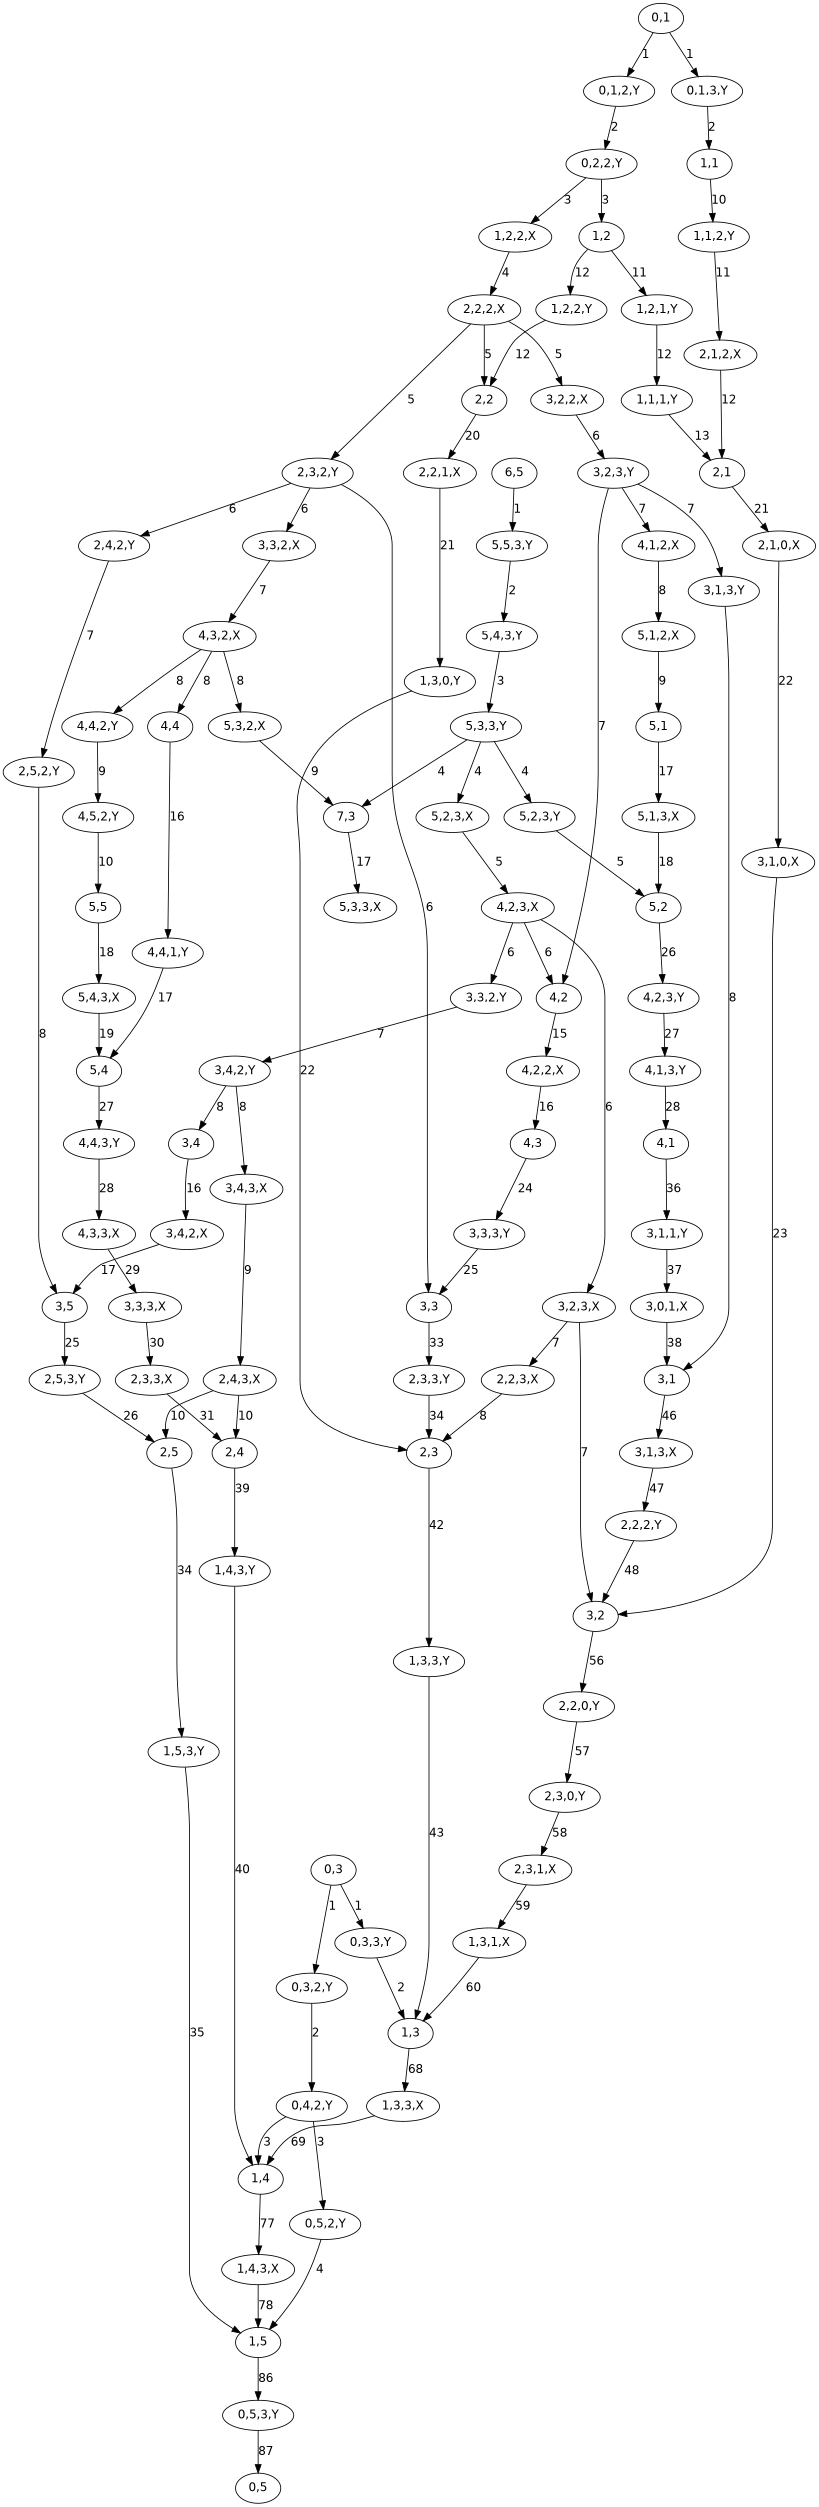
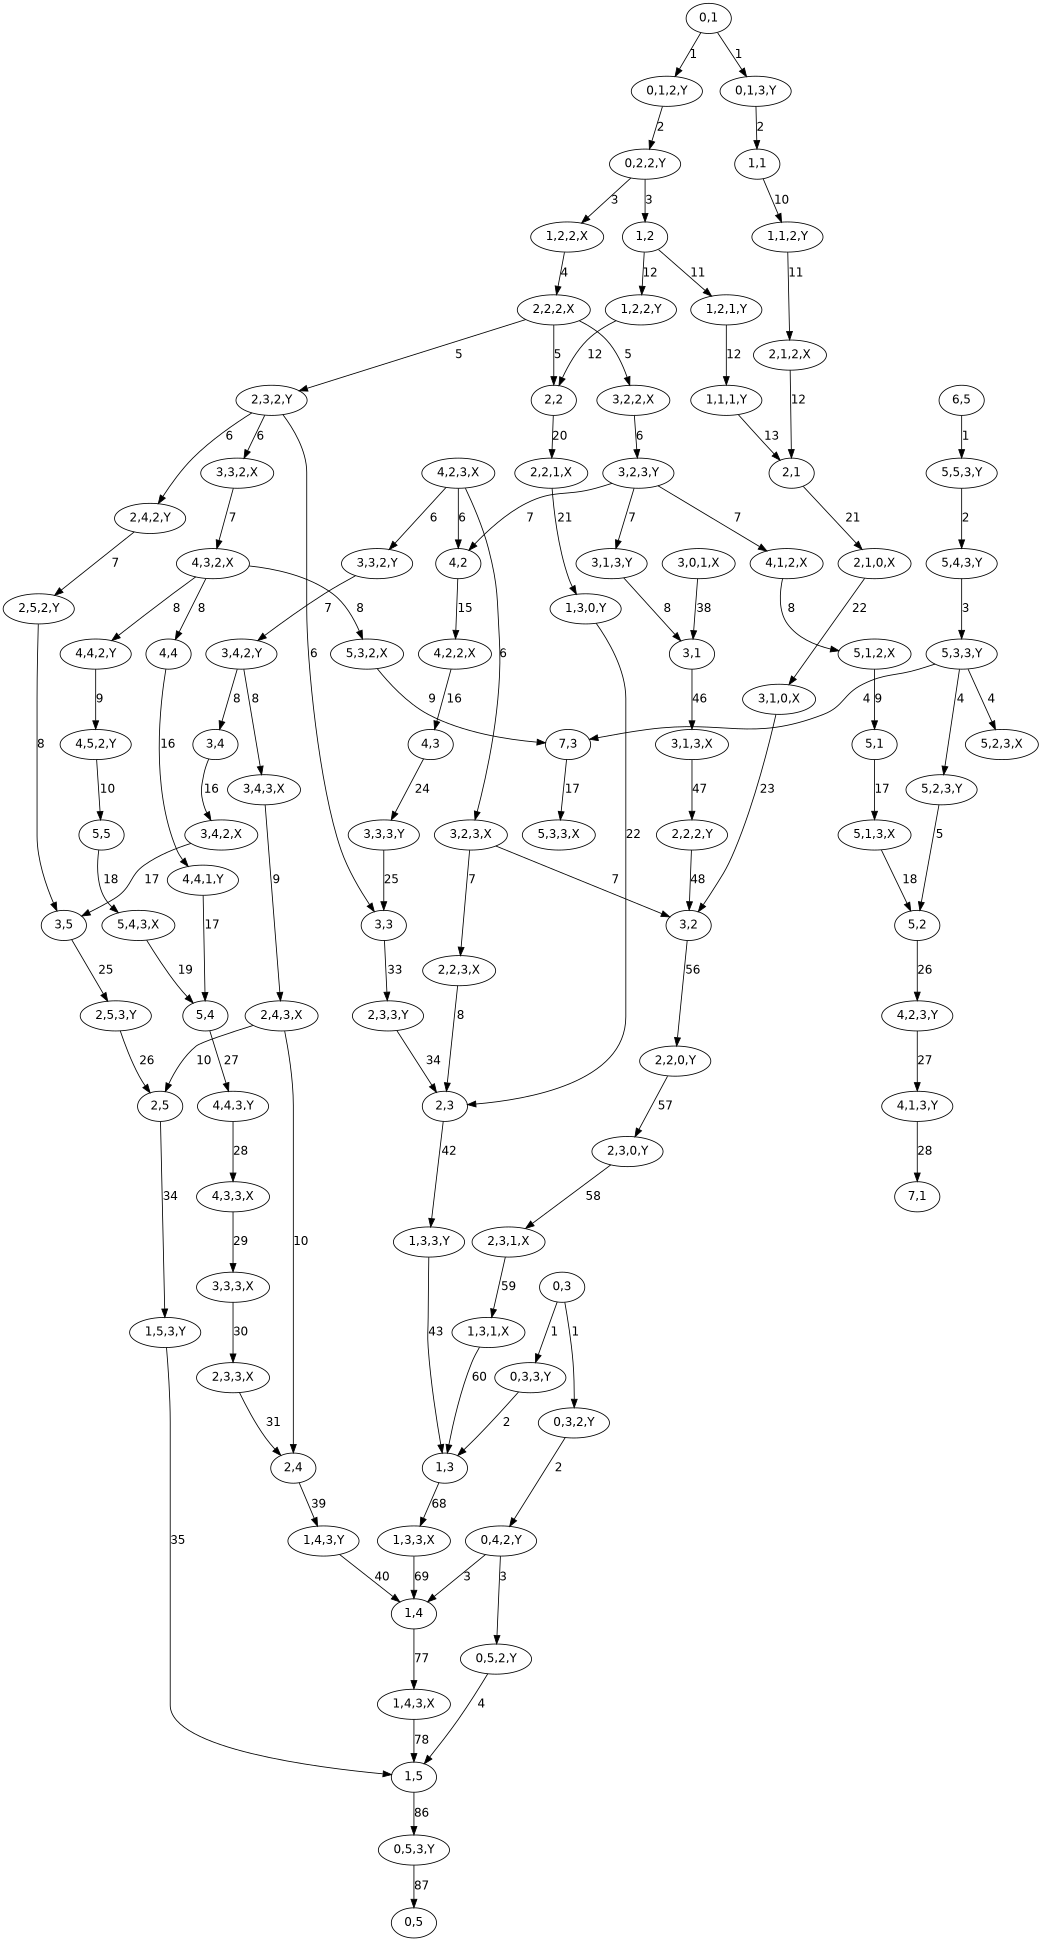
edge "5,2,3,X" -> "4,2,3,X": removed, label "5"
node "4,1": label "4,1" -> "7,1"
node "3,1,1,Y": removed
